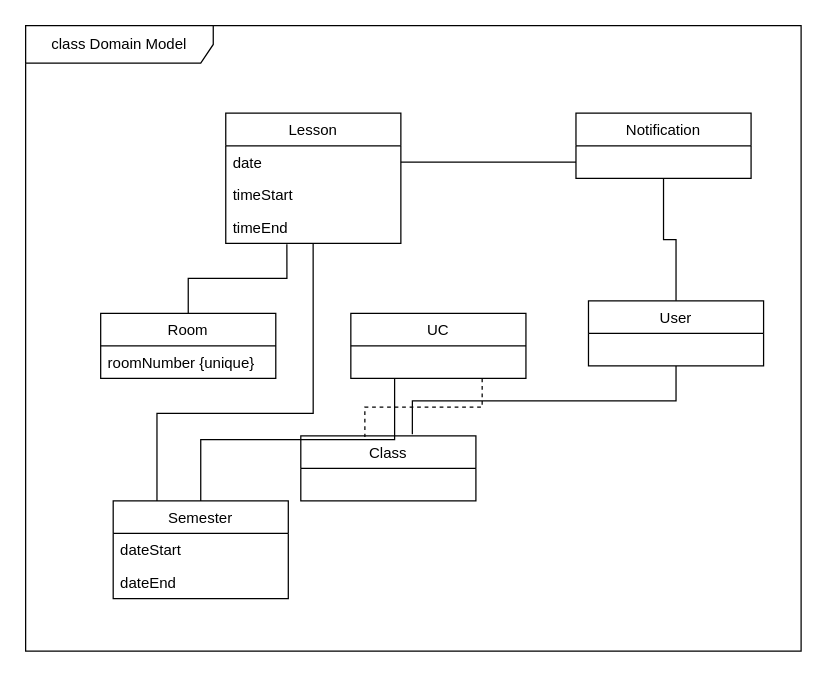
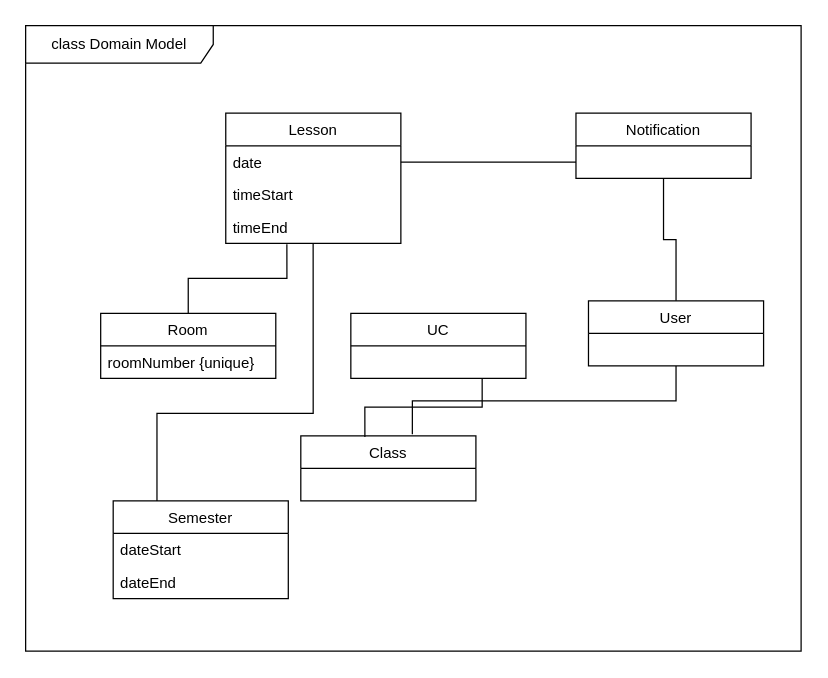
edge "UC" -- "Class": style dashed -> solid
edge "UC" -- "Semester": removed
